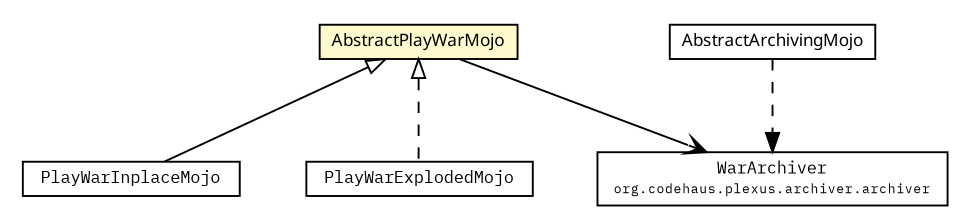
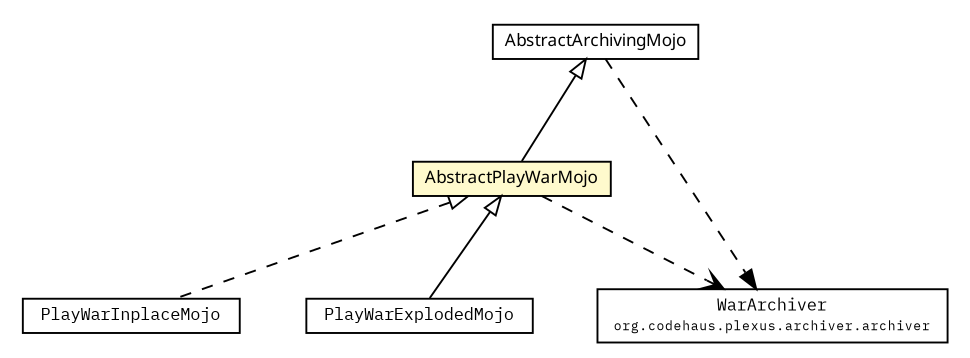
edge "AbstractPlayWarMojo" -> "WarArchiver": style solid -> dashed
edge "PlayWarInplaceMojo" -> "AbstractPlayWarMojo": style solid -> dashed
edge "AbstractPlayWarMojo" -> "AbstractArchivingMojo": added
edge "PlayWarExplodedMojo" -> "AbstractPlayWarMojo": style dashed -> solid
